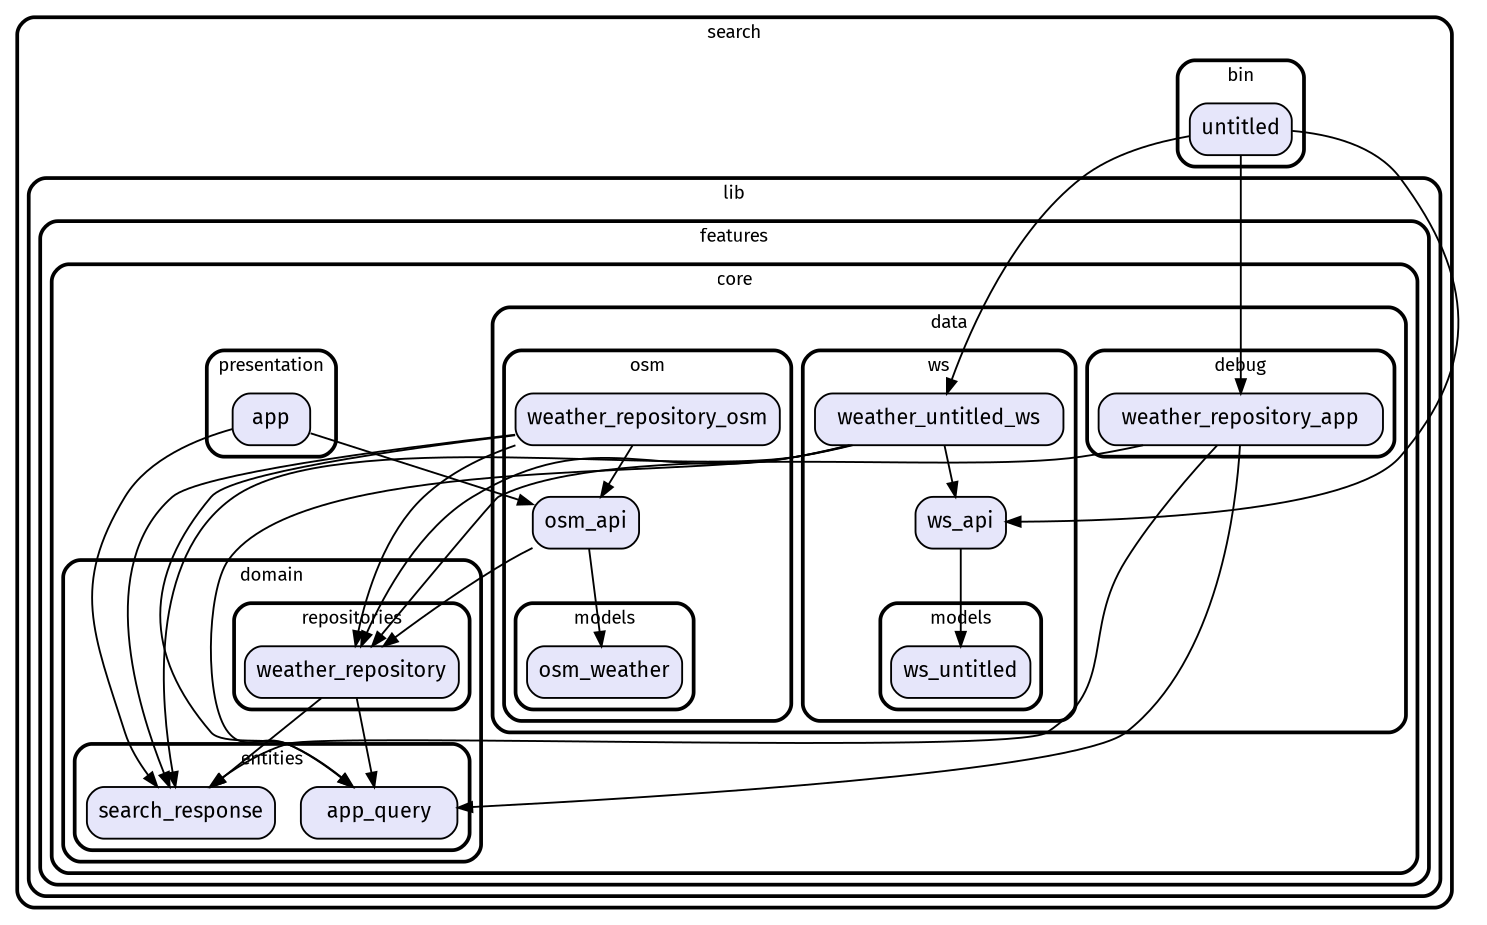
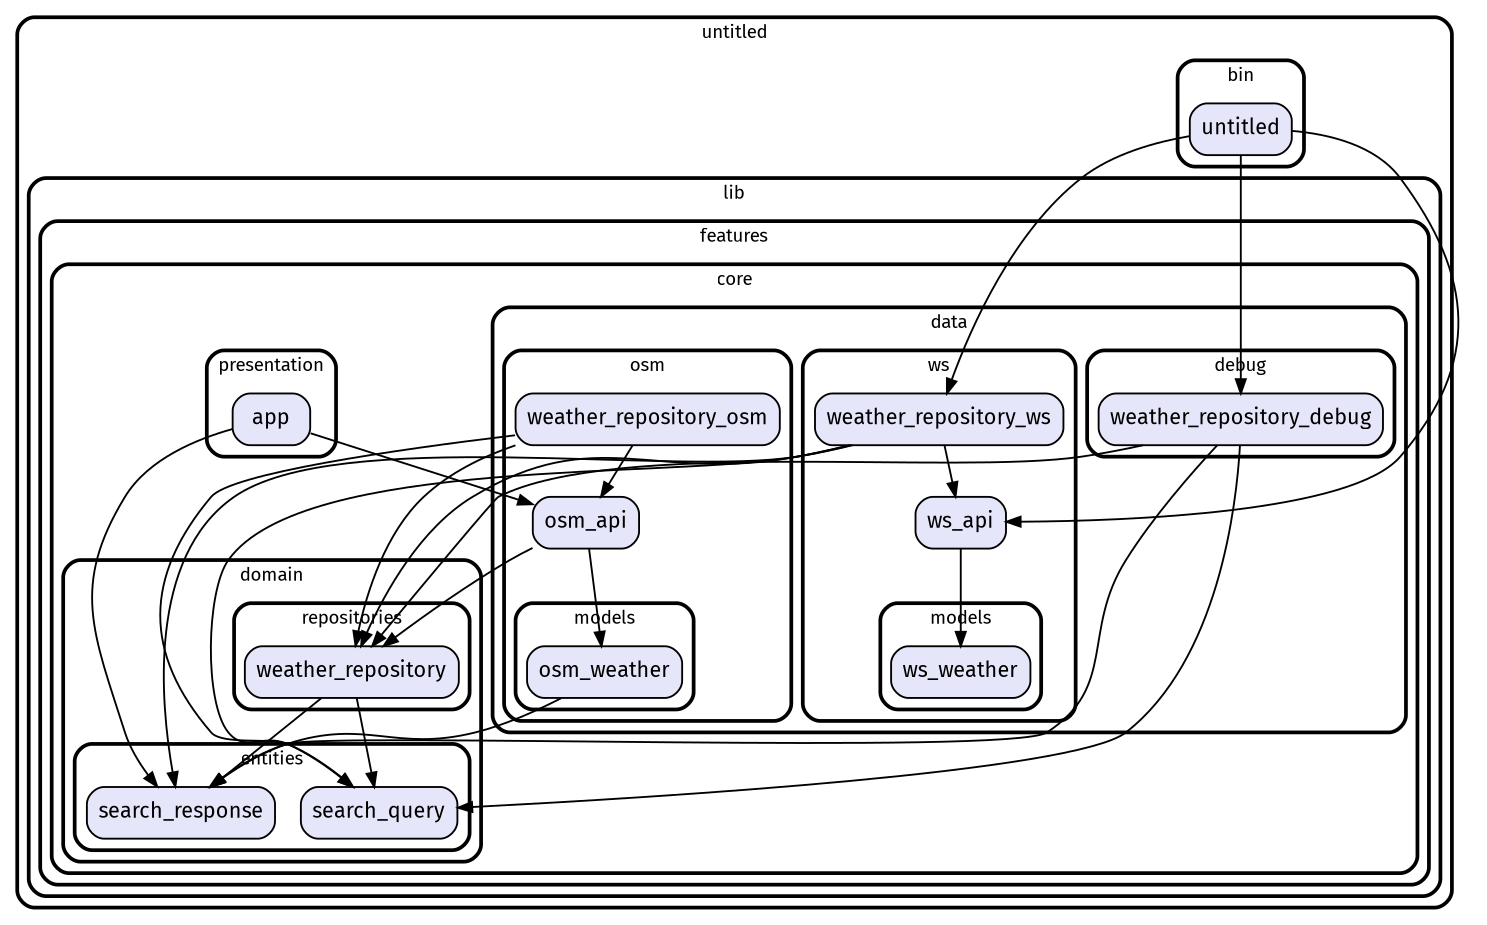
cluster "search": label "search" -> "untitled"
node "weather_untitled_ws": label "weather_untitled_ws" -> "weather_repository_ws"
node "weather_repository_app": label "weather_repository_app" -> "weather_repository_debug"
edge "weather_repository_osm" -> "search_response": now "osm_weather" -> "search_response"
node "ws_untitled": label "ws_untitled" -> "ws_weather"
node "app_query": label "app_query" -> "search_query"
